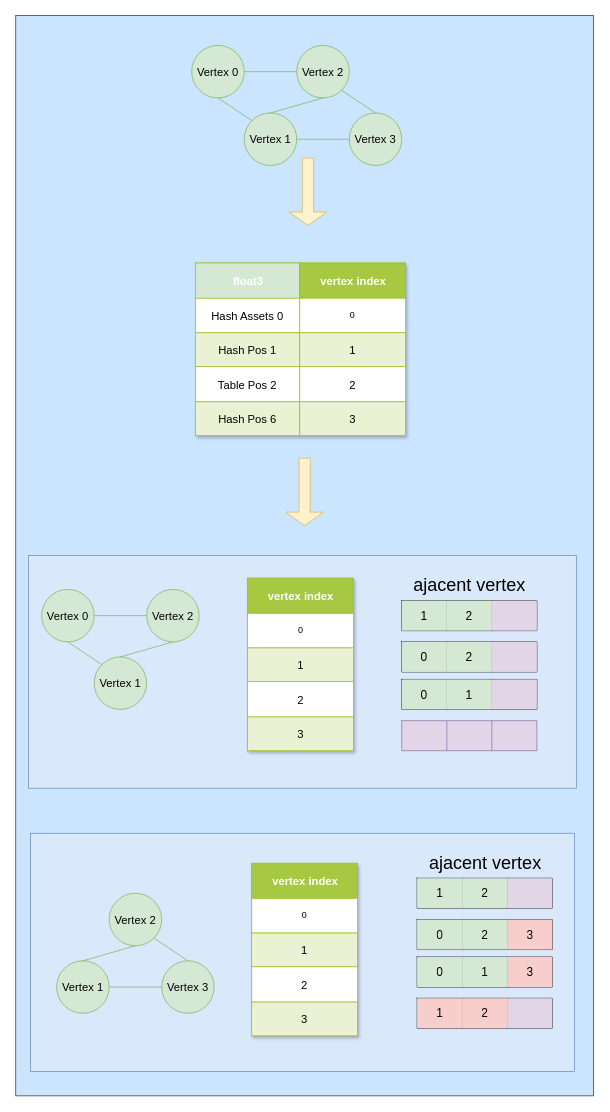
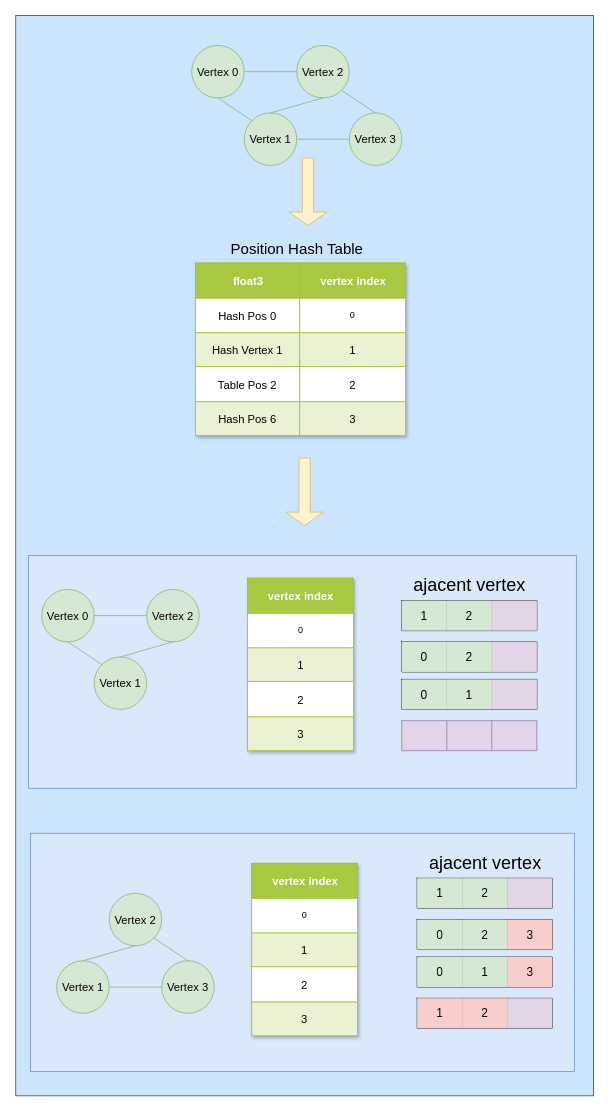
node "Position Hash Table": added
node "float3": fillcolor #d5e8d4 -> #a7c942
node "Hash Assets 0": label "Hash Assets 0" -> "Hash Pos 0"
node "Hash Pos 1": label "Hash Pos 1" -> "Hash Vertex 1"
